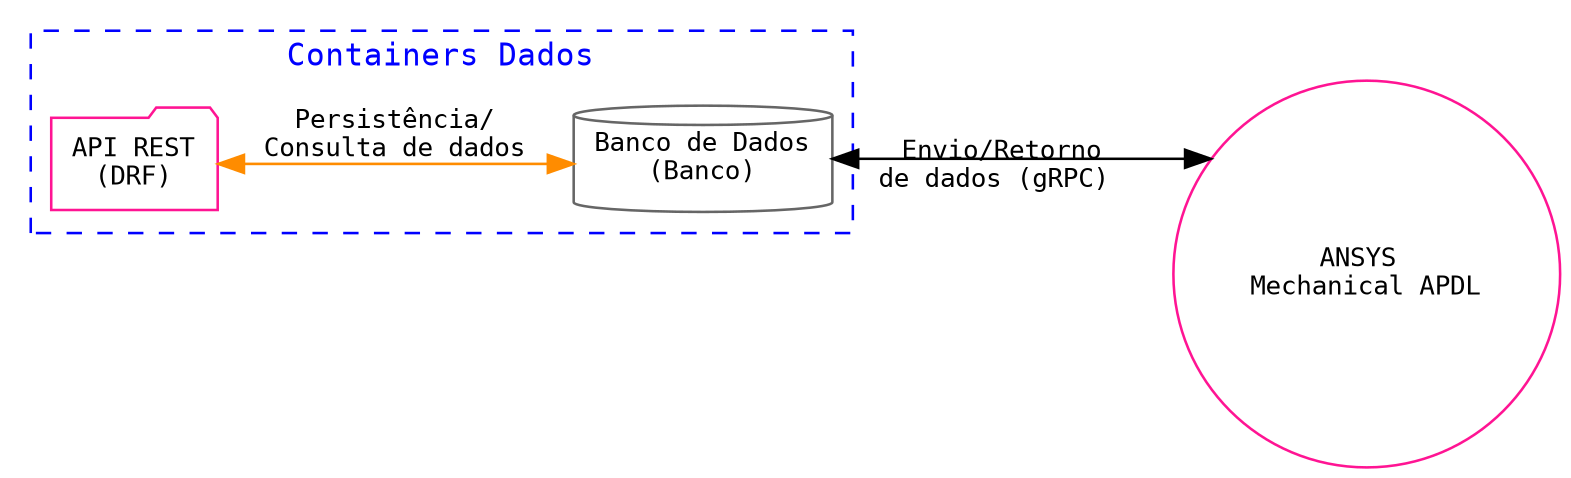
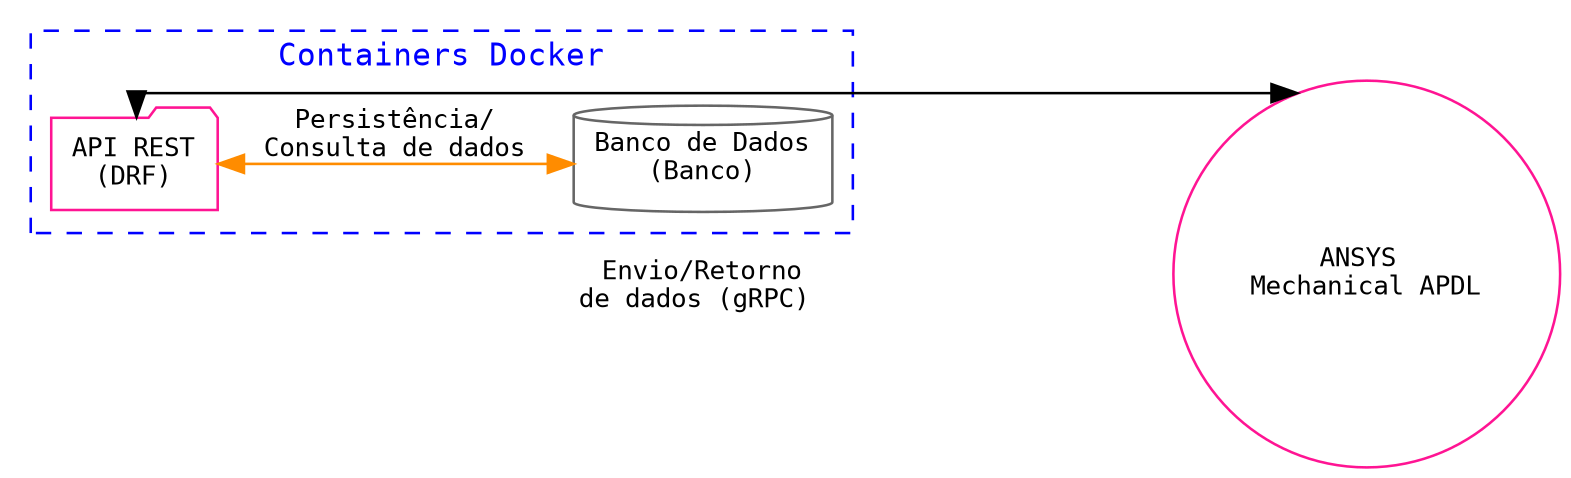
cluster "Containers Dados": label "Containers Dados" -> "Containers Docker"
edge "Banco de Dados (Banco)" -- "ANSYS Mechanical APDL": now "API REST (DRF)" -- "ANSYS Mechanical APDL"
